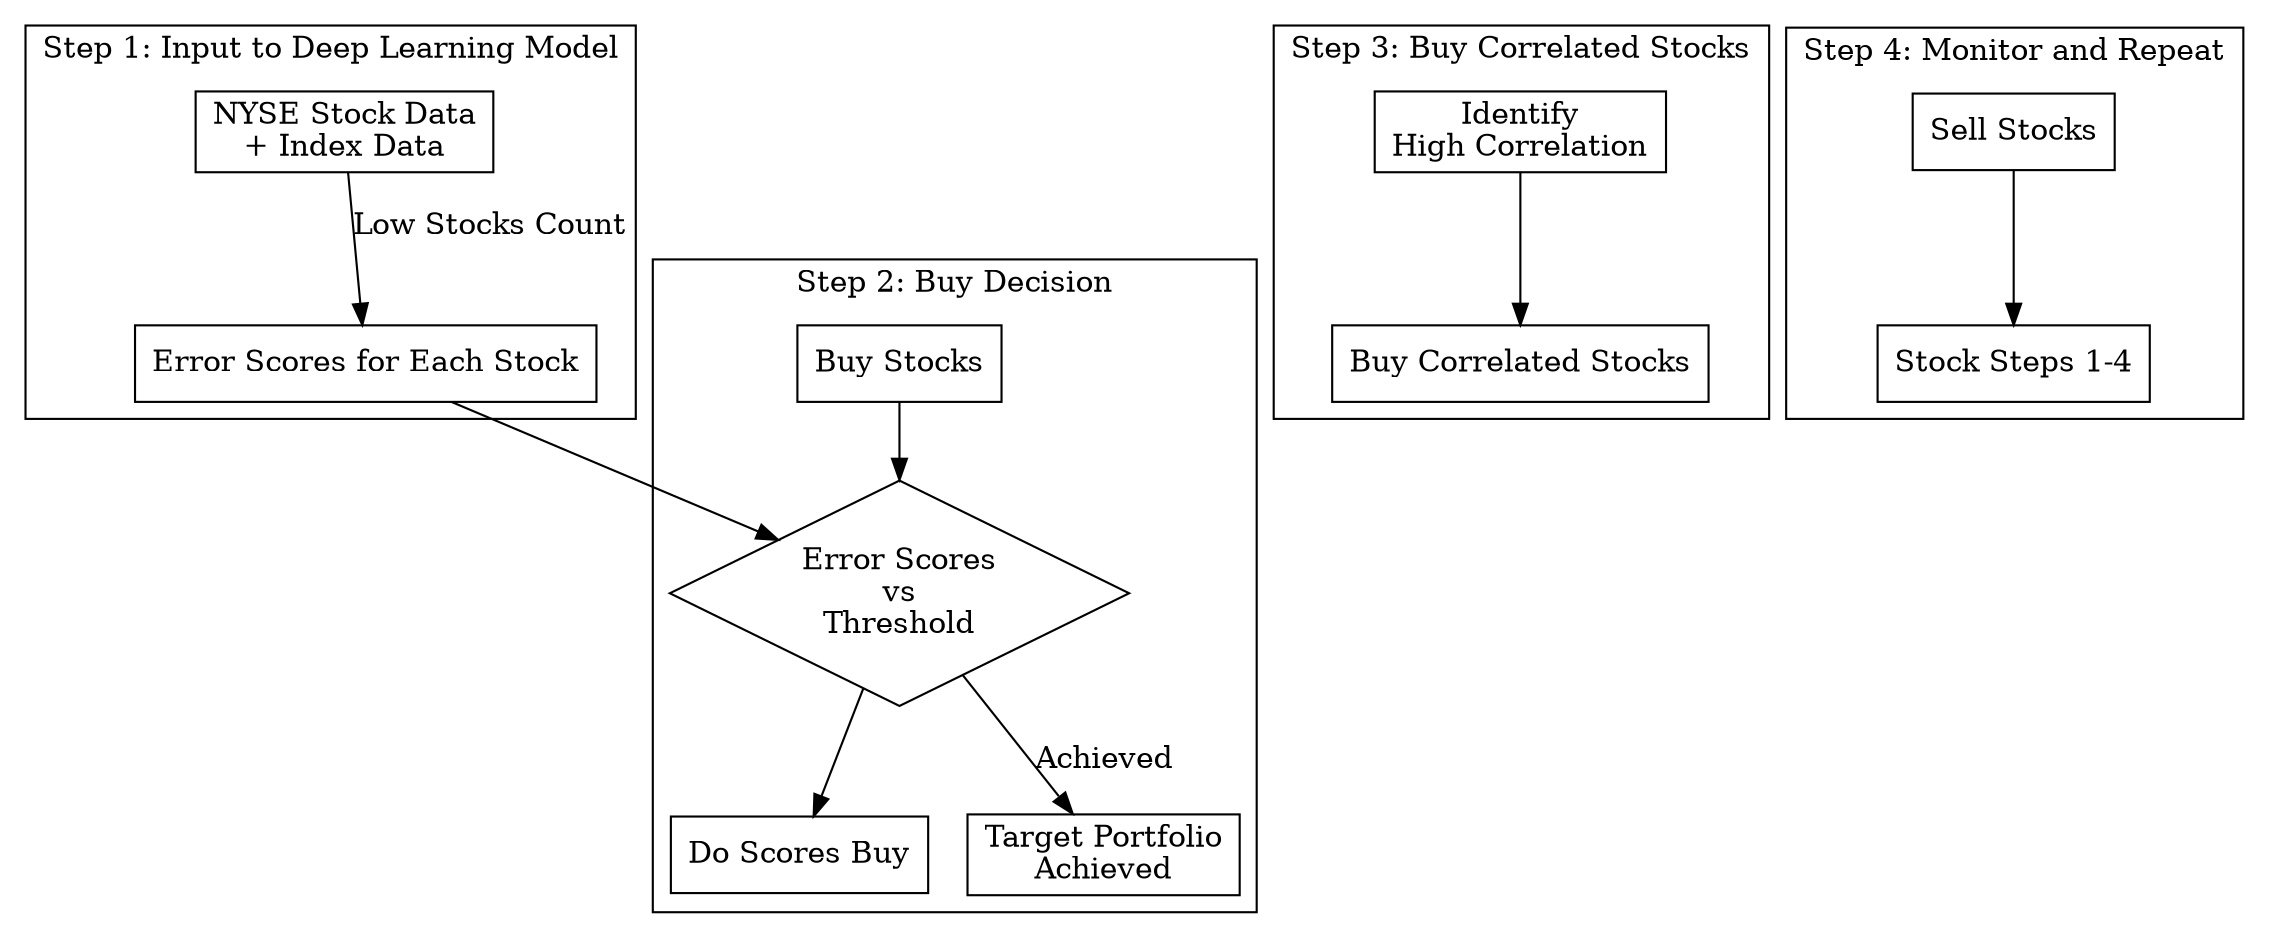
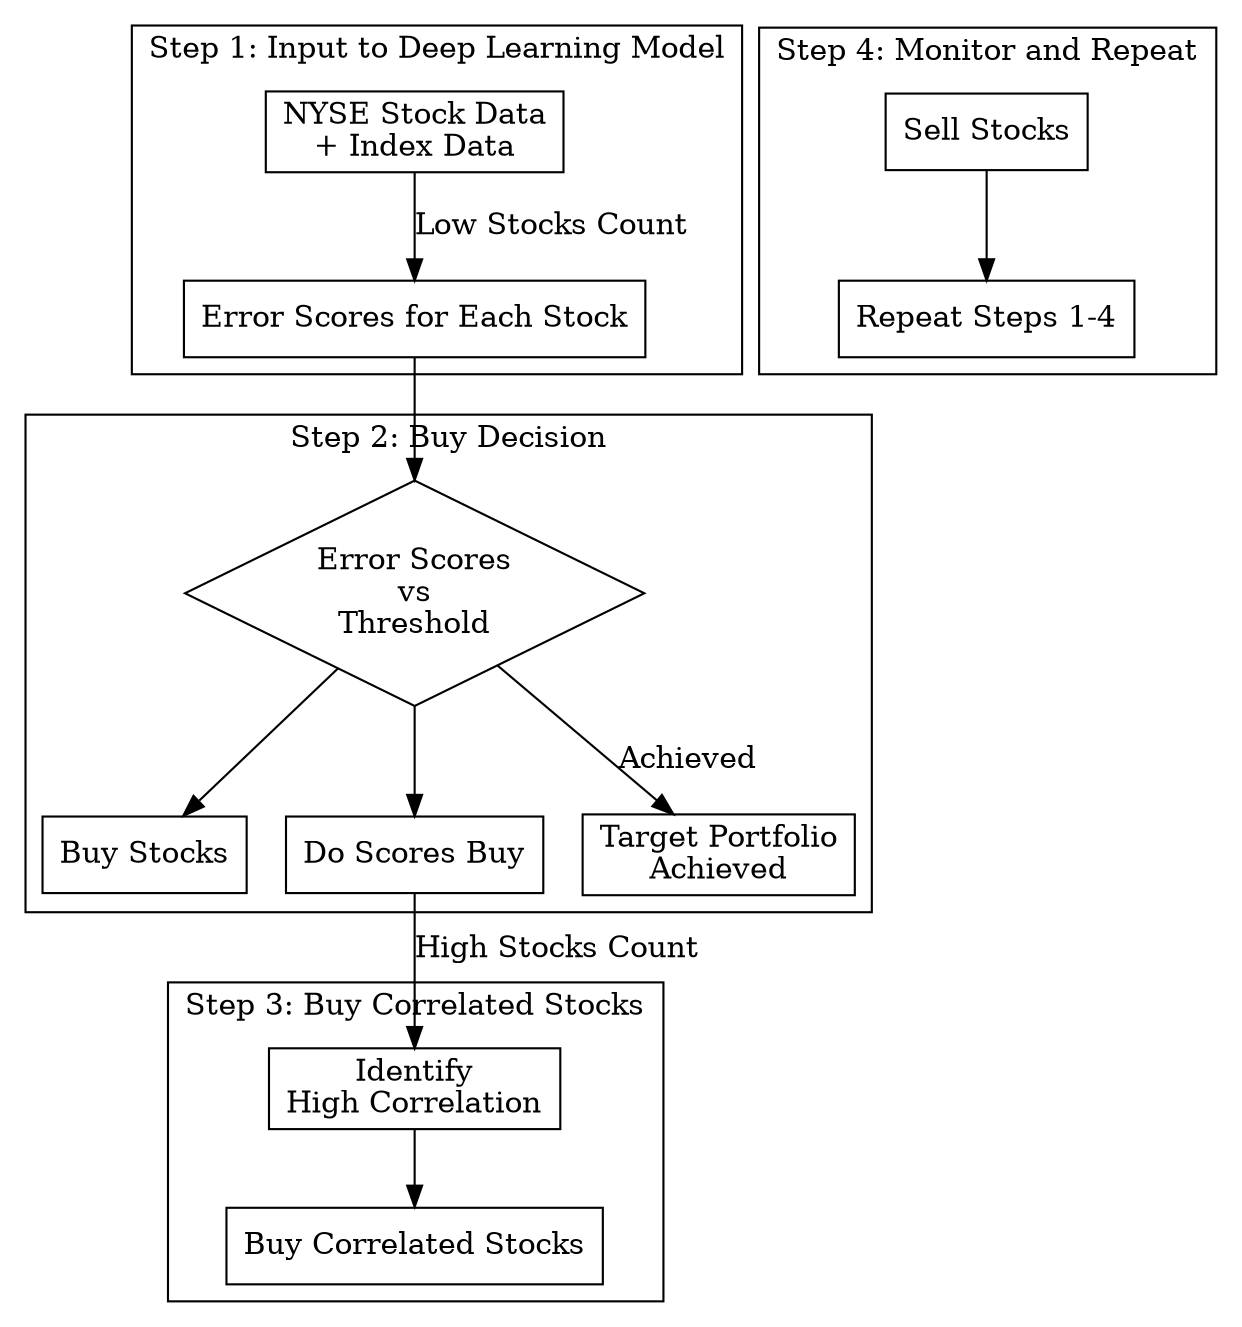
node "Stock Steps 1-4": label "Stock Steps 1-4" -> "Repeat Steps 1-4"
edge "Buy Stocks" -> "Error Scores vs Threshold": reversed
edge "Do Scores Buy" -> "Identify High Correlation": added, label "High Stocks Count"
